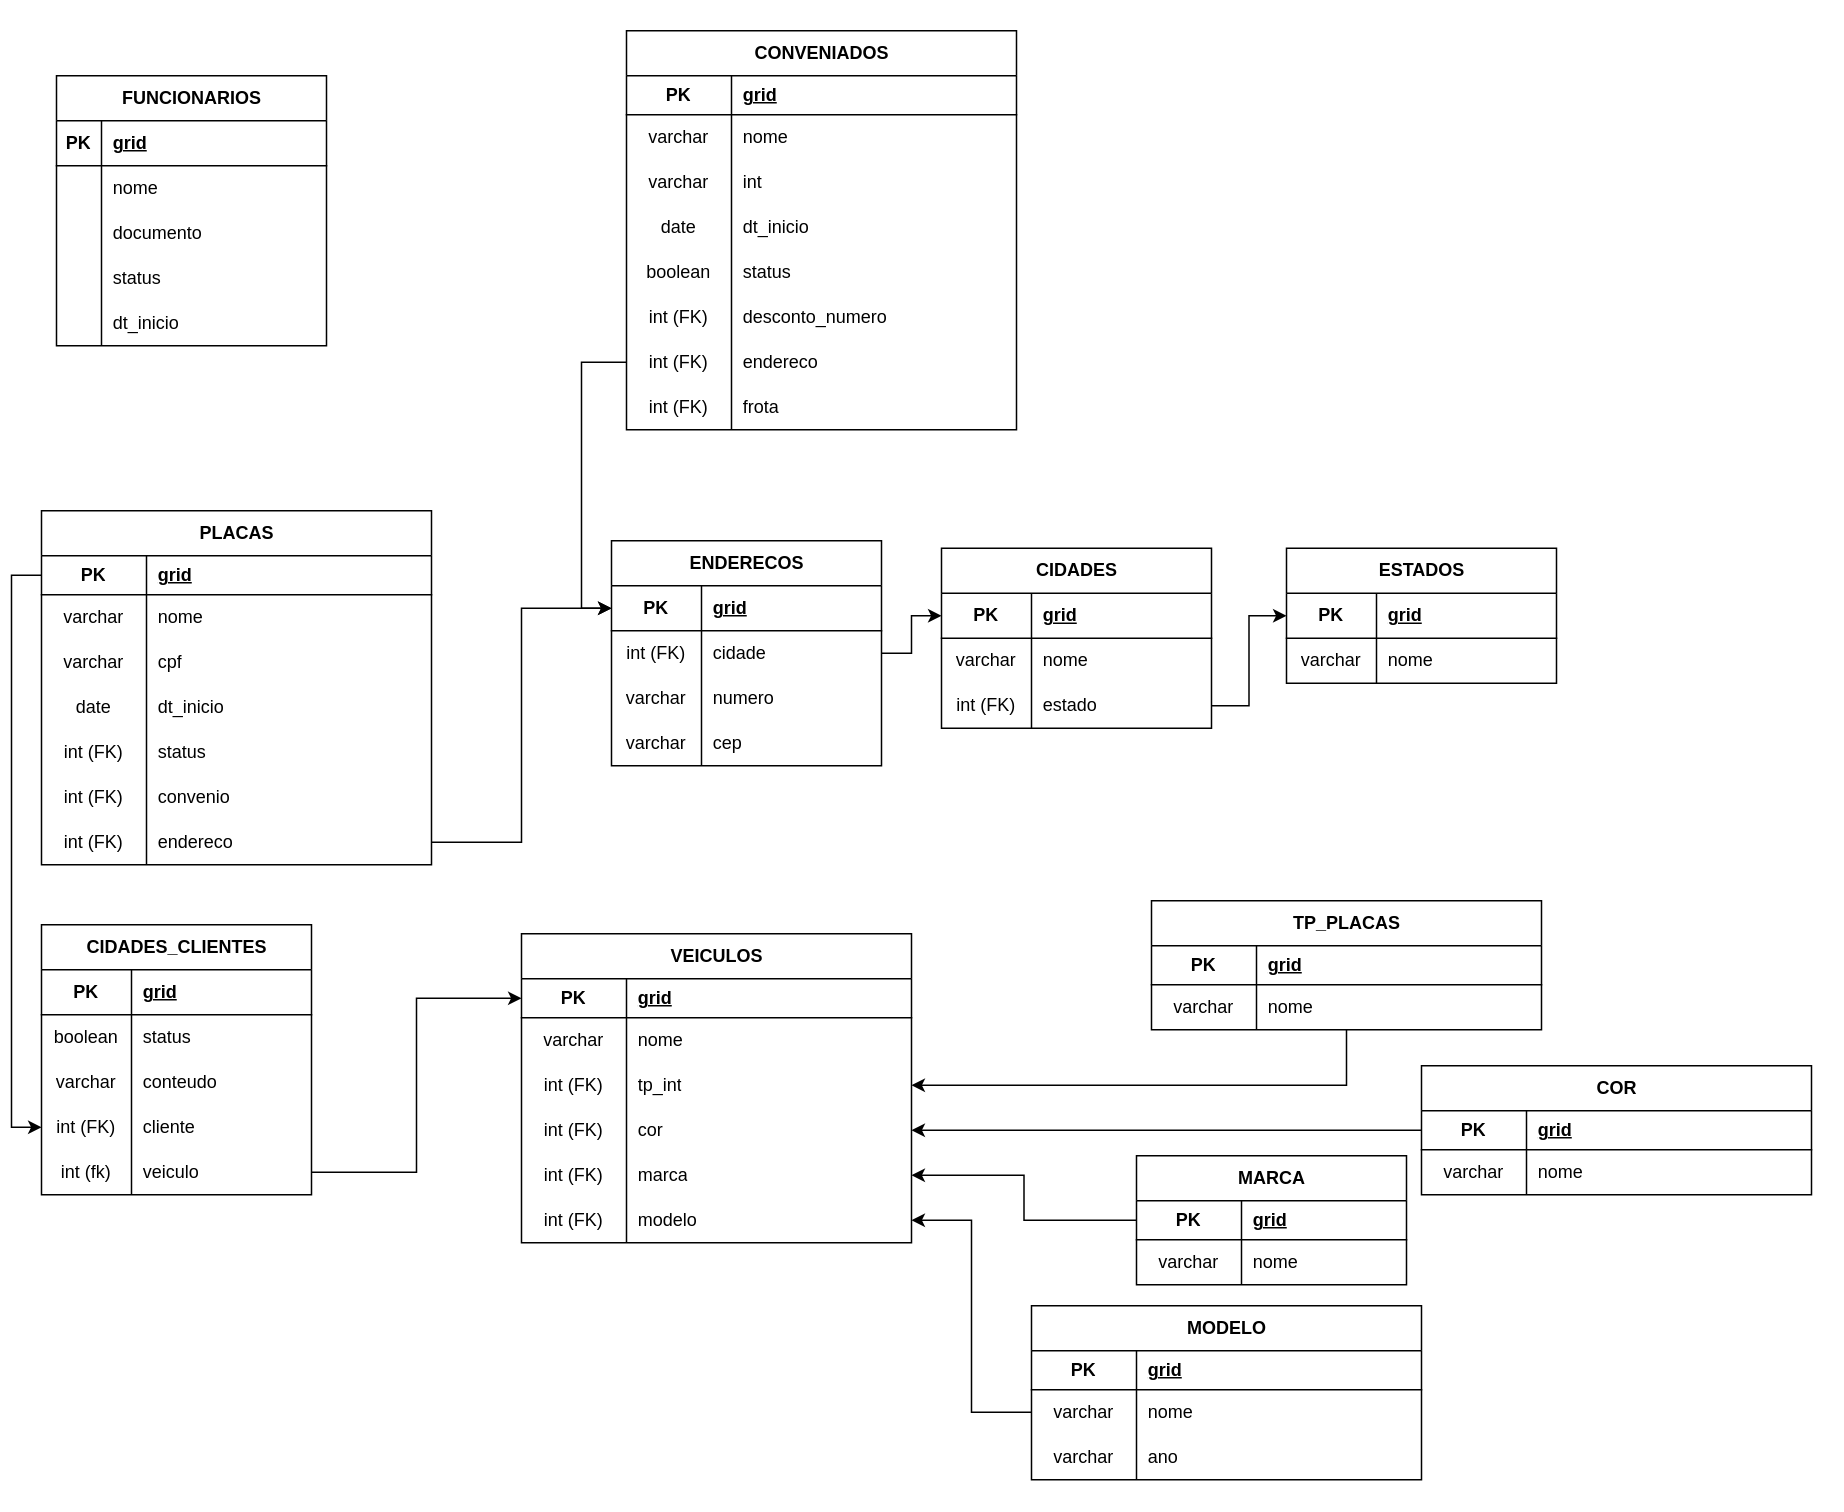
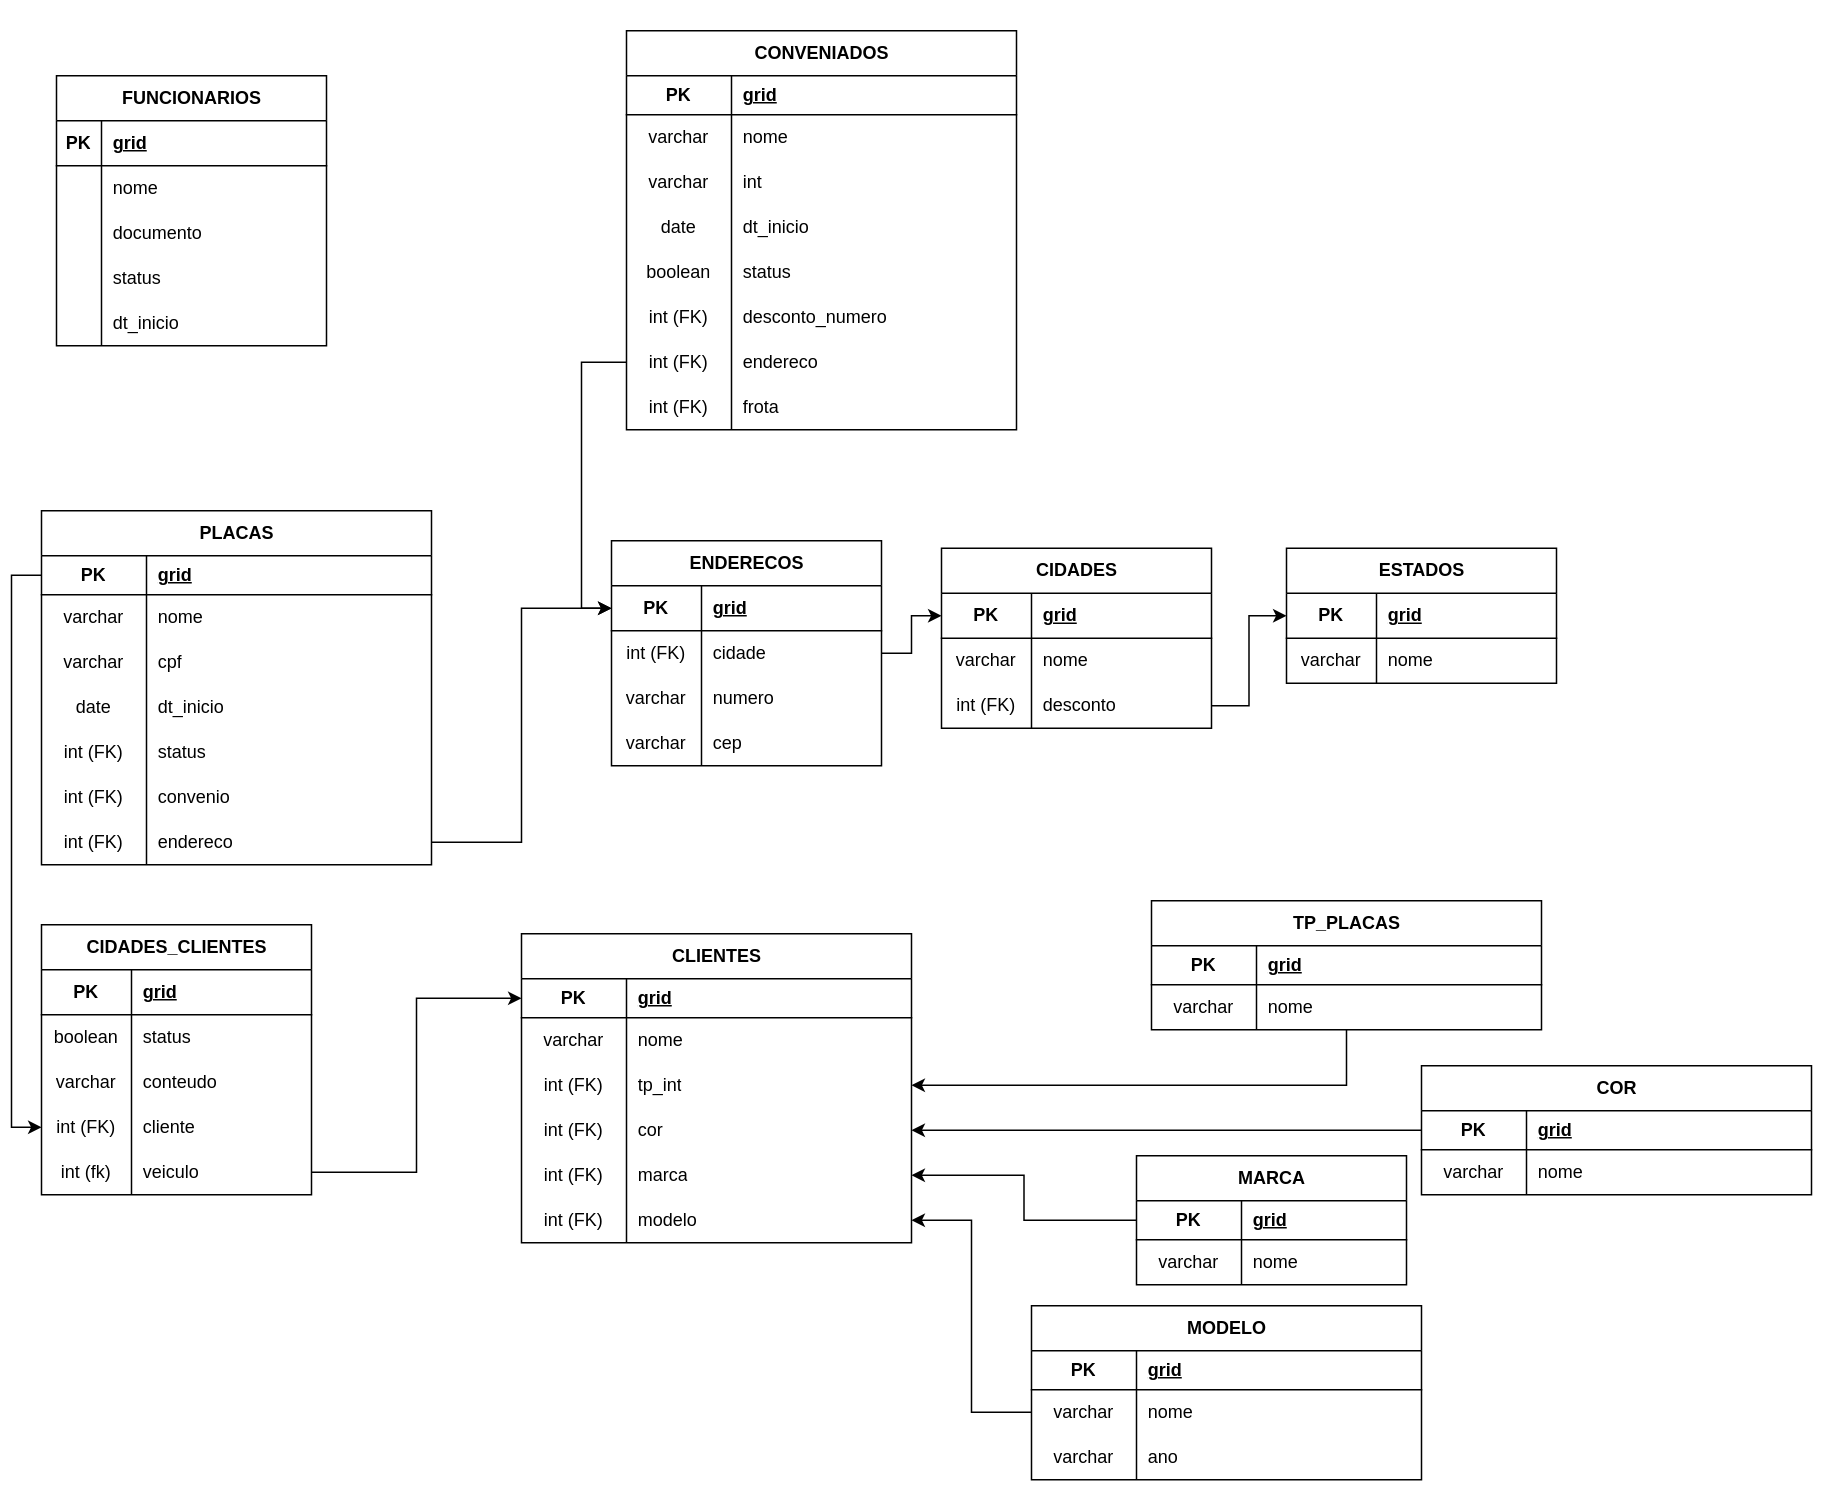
node "estado": label "estado" -> "desconto"
node "VEICULOS": label "VEICULOS" -> "CLIENTES"
